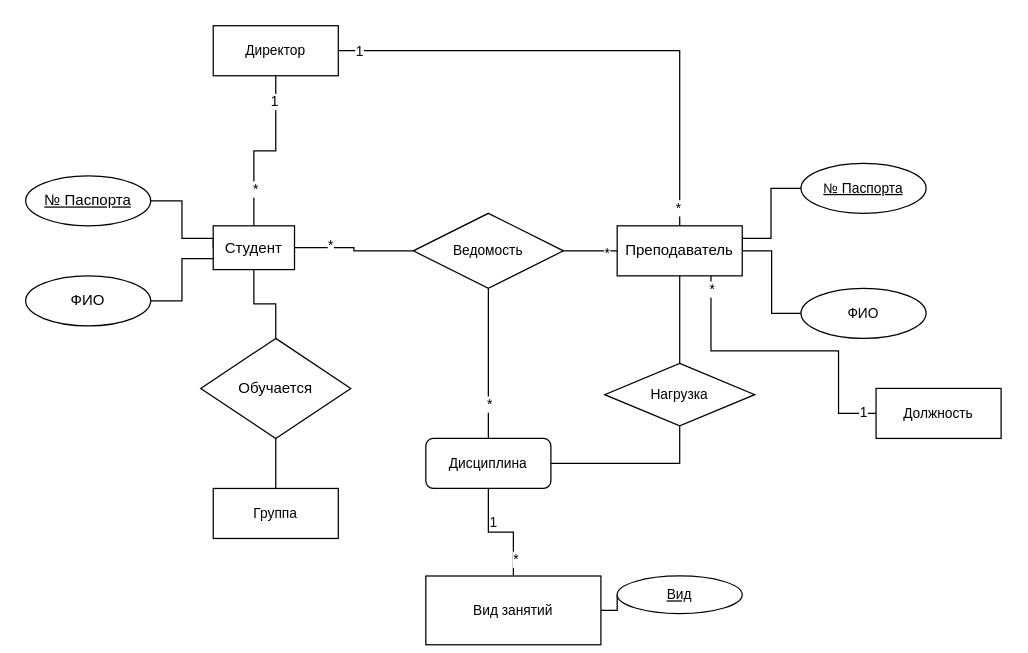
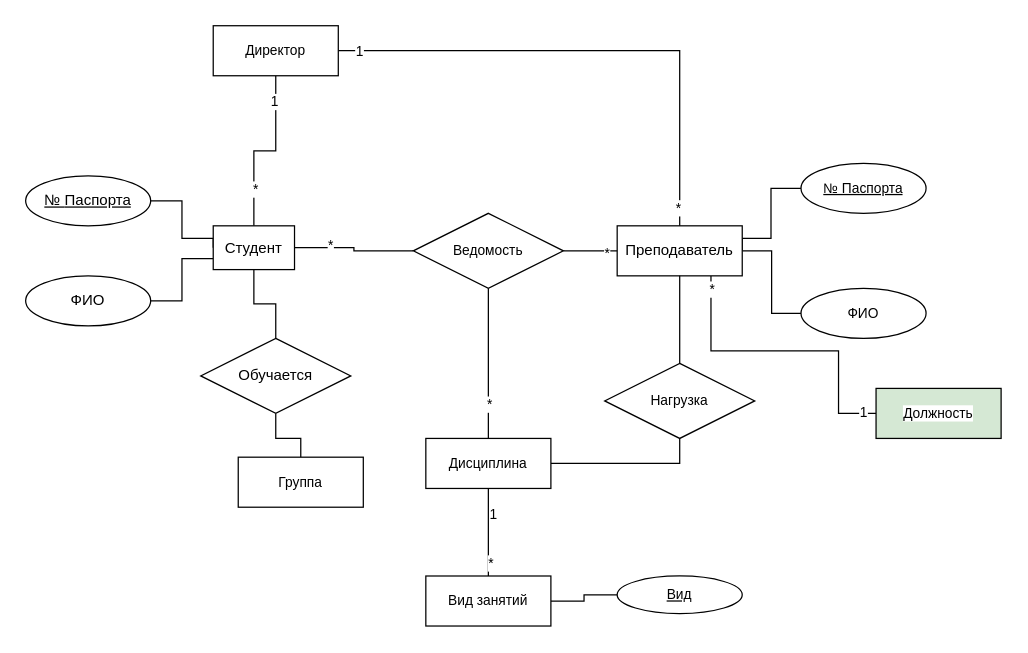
node "Обучается": size 150x100 -> 150x75
node "Нагрузка": size 150x63 -> 150x75
node "Должность": fillcolor #ffffff -> #d5e8d4
node "Дисциплина": shape rounded rectangle -> rectangle
node "Группа": moved (276, 513) -> (301, 482)
node "Вид занятий": size 175x69 -> 125x50
